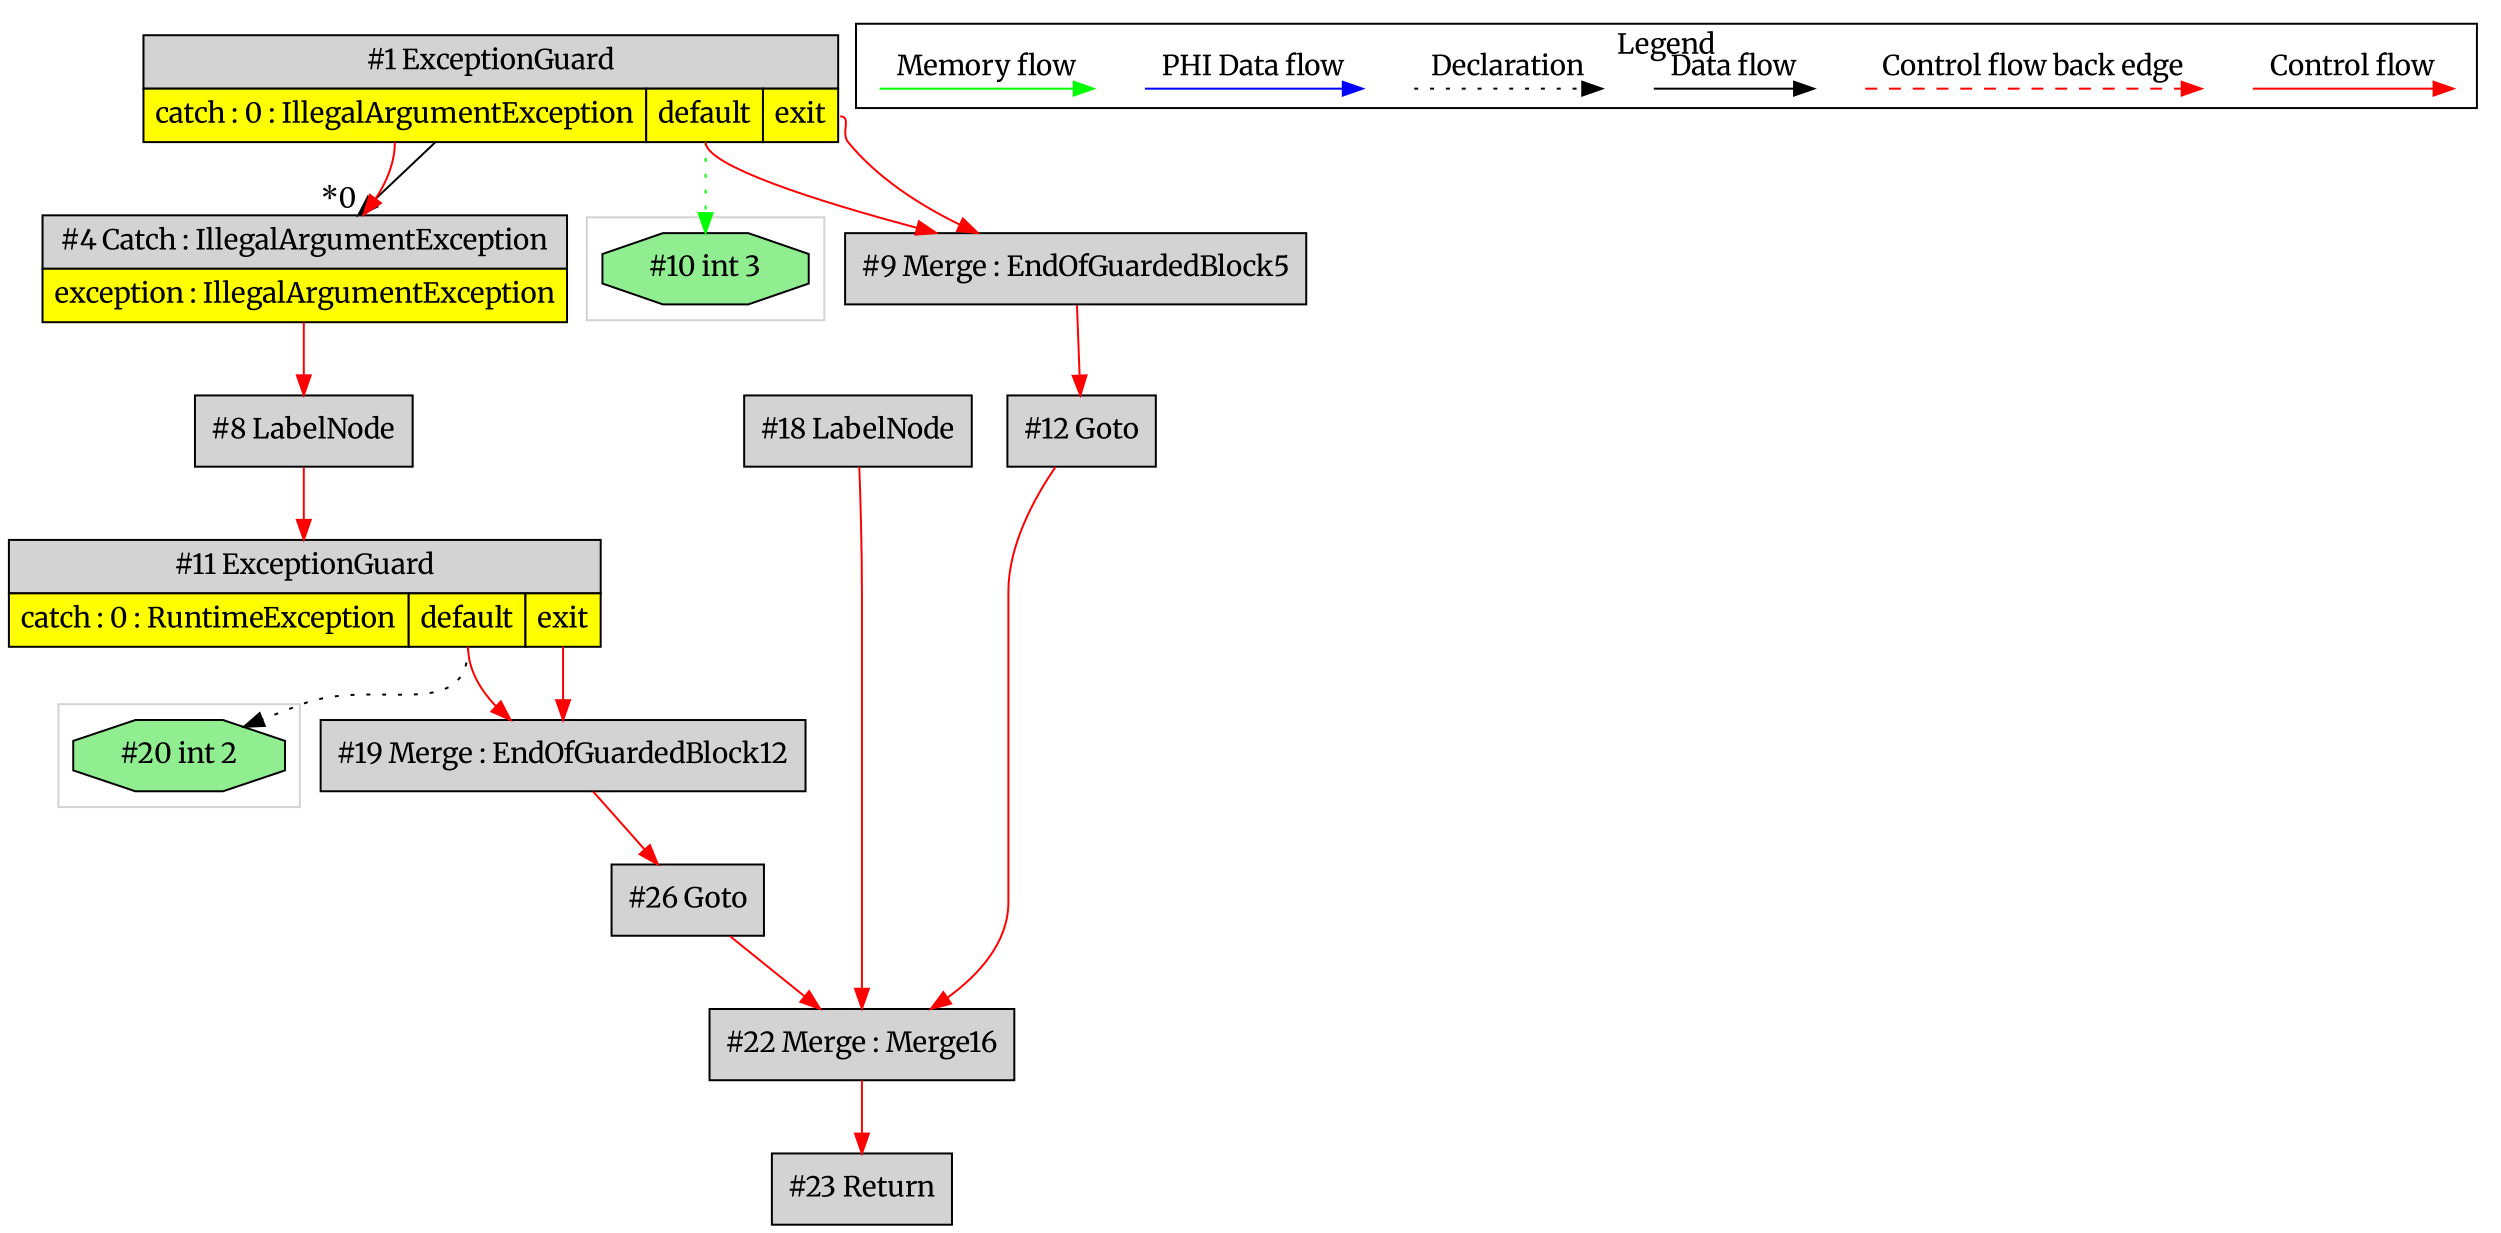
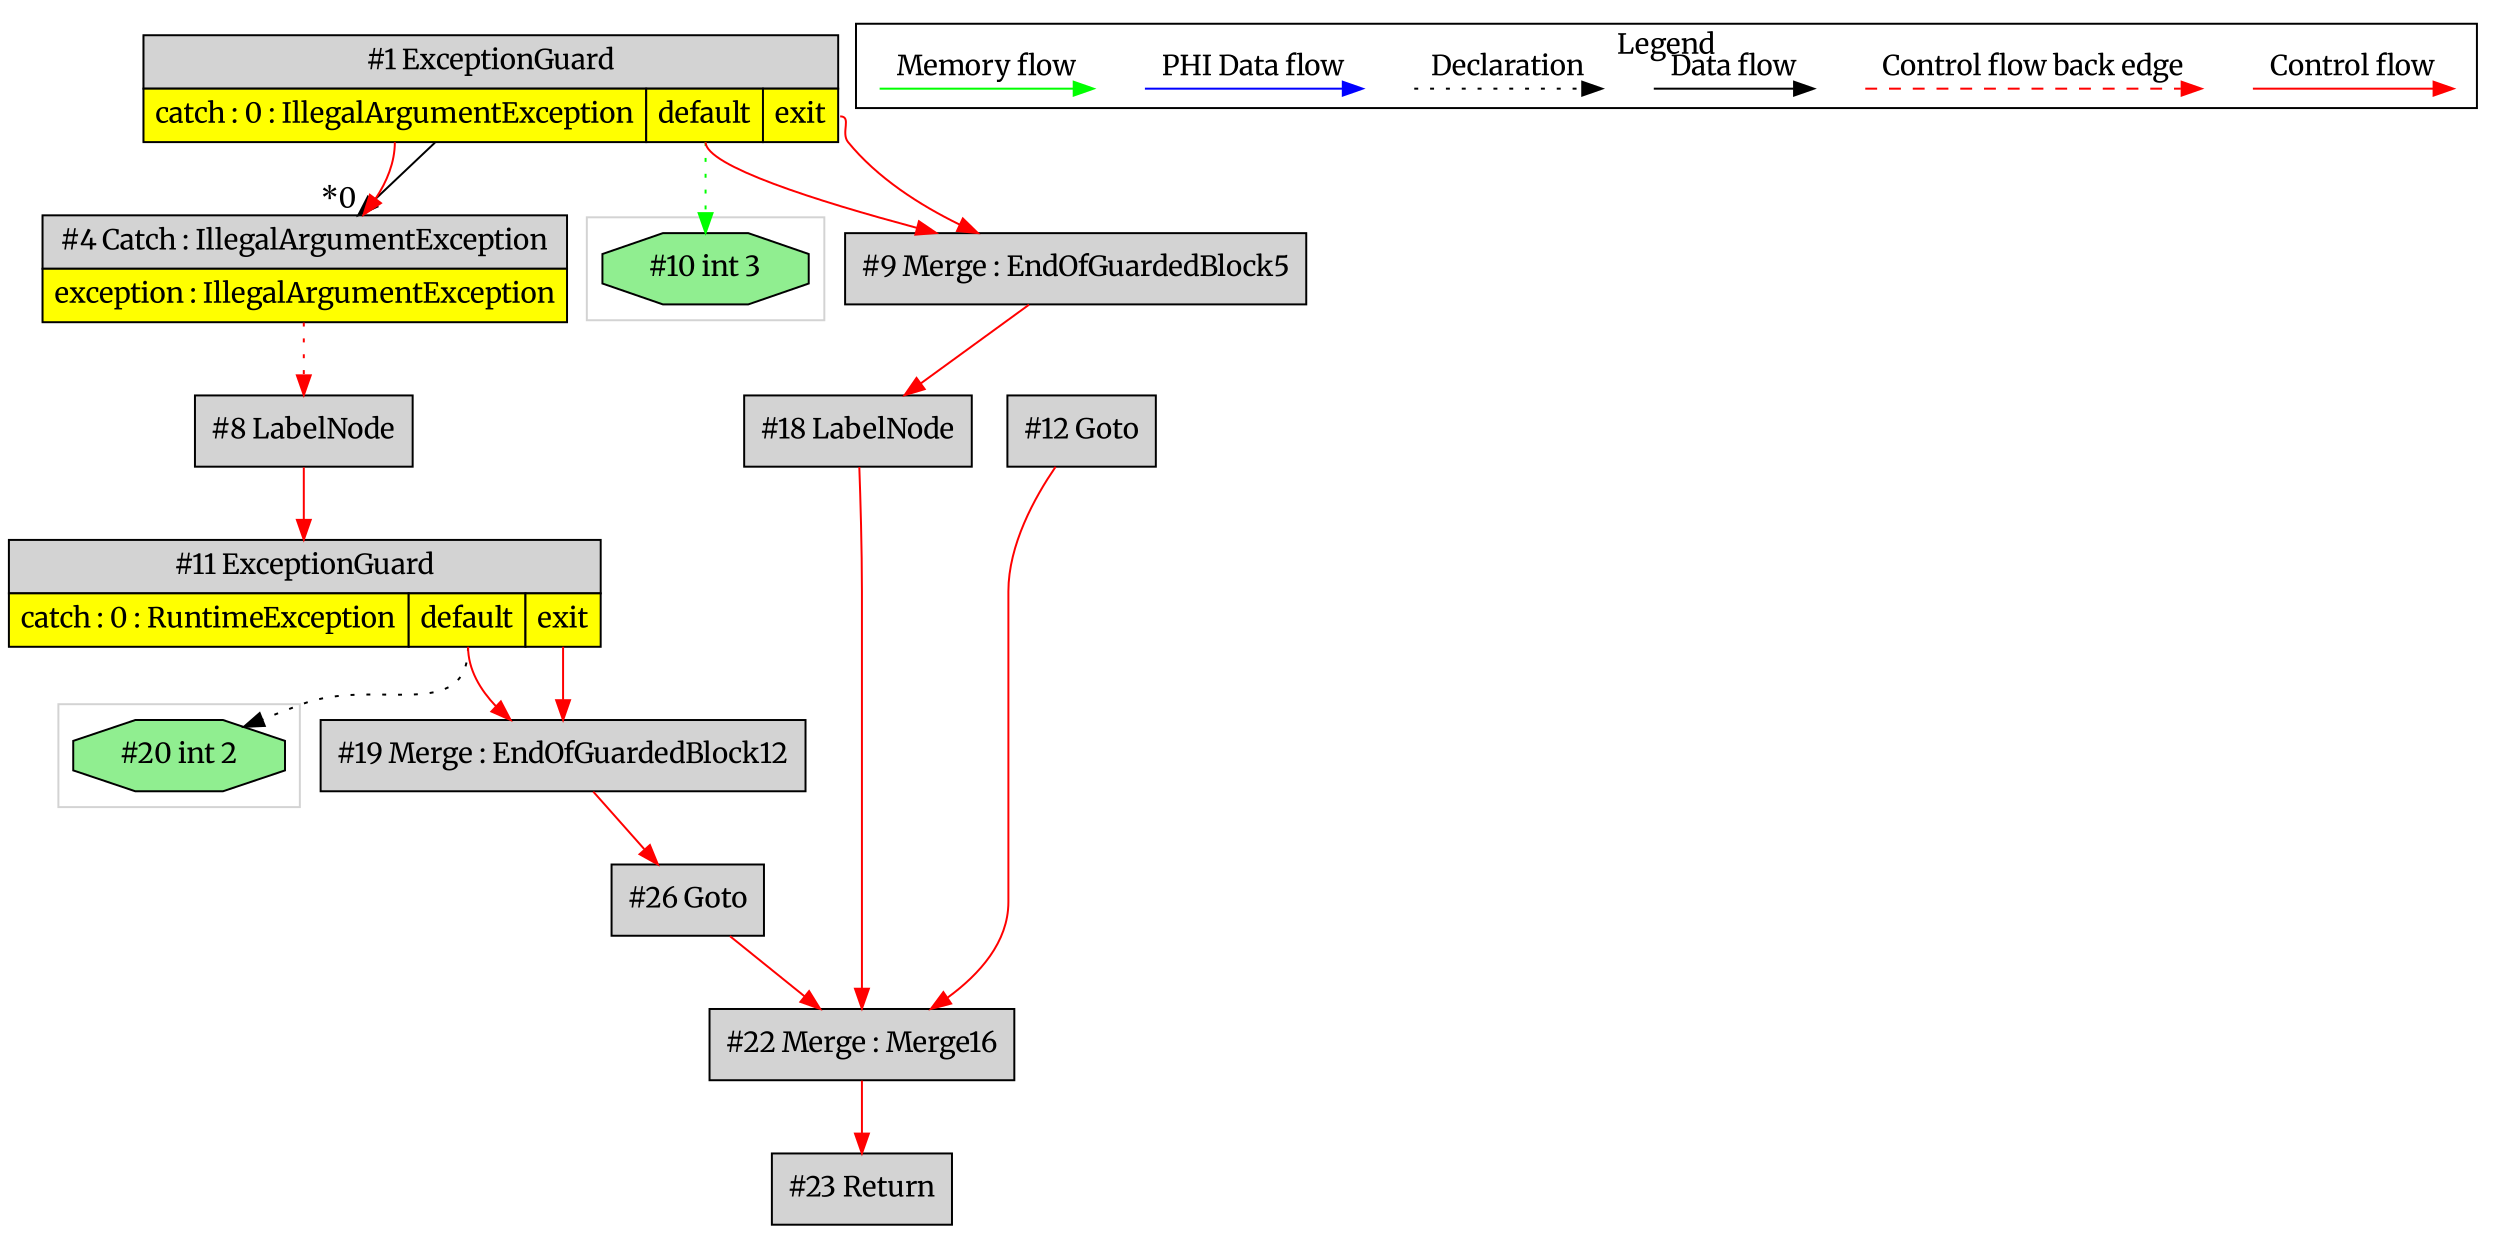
edge "#9 Merge : EndOfGuardedBlock5" -> "#12 Goto": now "#9 Merge : EndOfGuardedBlock5" -> "#18 LabelNode"
edge "#4 Catch : IllegalArgumentException" -> "#8 LabelNode": style solid -> dotted
